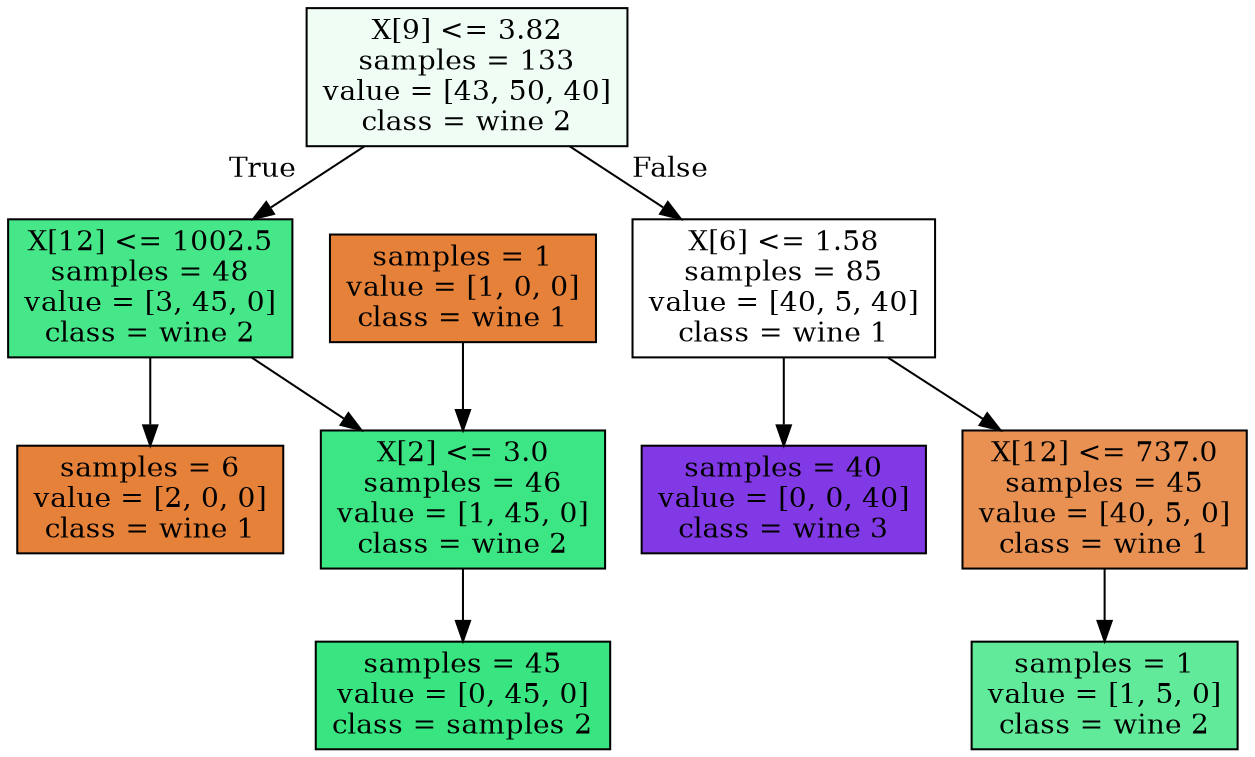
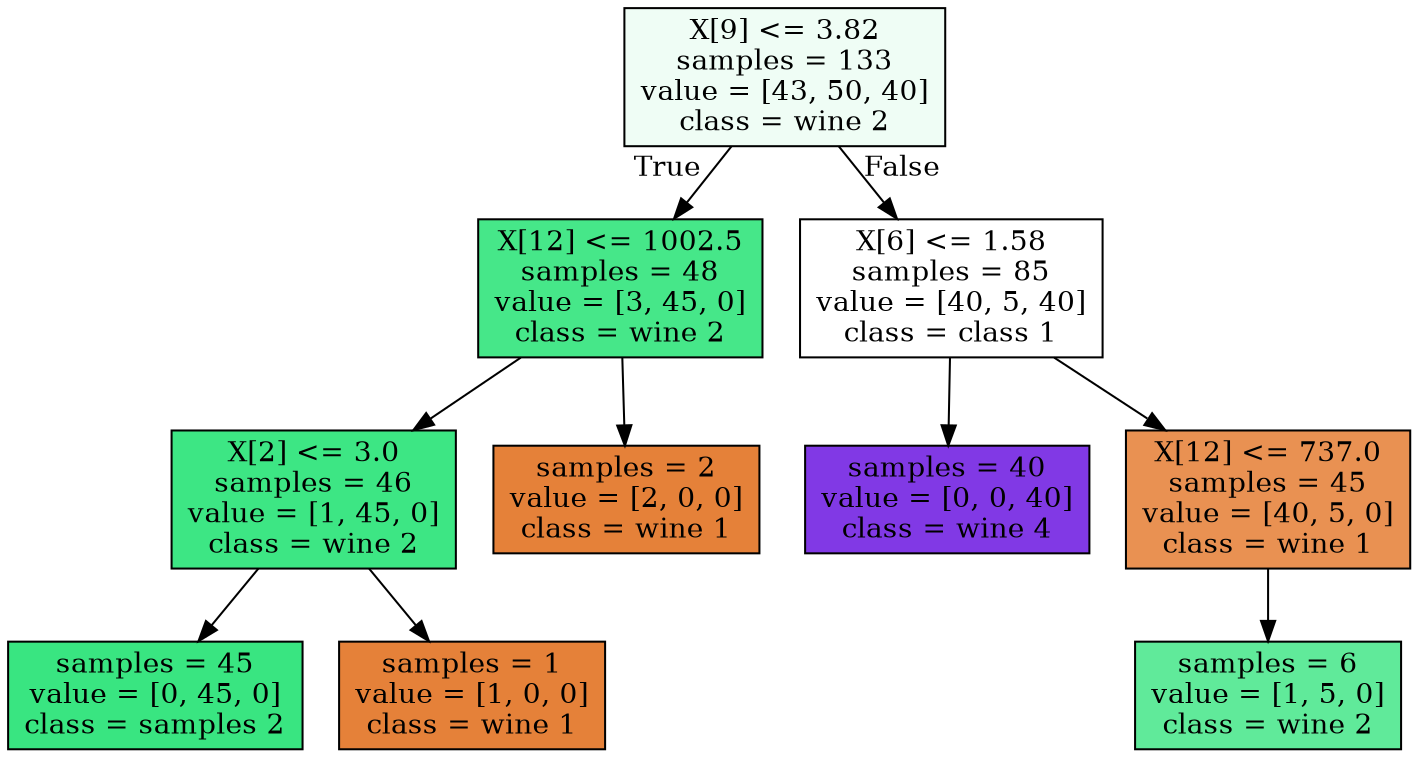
node "X[6] <= 1.58 samples = 85 value = [40, 5, 40] class = wine 1": label "X[6] <= 1.58 samples = 85 value = [40, 5, 40] class = wine 1" -> "X[6] <= 1.58 samples = 85 value = [40, 5, 40] class = class 1"
edge "samples = 1 value = [1, 0, 0] class = wine 1" -> "X[2] <= 3.0 samples = 46 value = [1, 45, 0] class = wine 2": reversed
node "samples = 6 value = [2, 0, 0] class = wine 1": label "samples = 6 value = [2, 0, 0] class = wine 1" -> "samples = 2 value = [2, 0, 0] class = wine 1"
node "samples = 40 value = [0, 0, 40] class = wine 3": label "samples = 40 value = [0, 0, 40] class = wine 3" -> "samples = 40 value = [0, 0, 40] class = wine 4"
node "samples = 1 value = [1, 5, 0] class = wine 2": label "samples = 1 value = [1, 5, 0] class = wine 2" -> "samples = 6 value = [1, 5, 0] class = wine 2"
